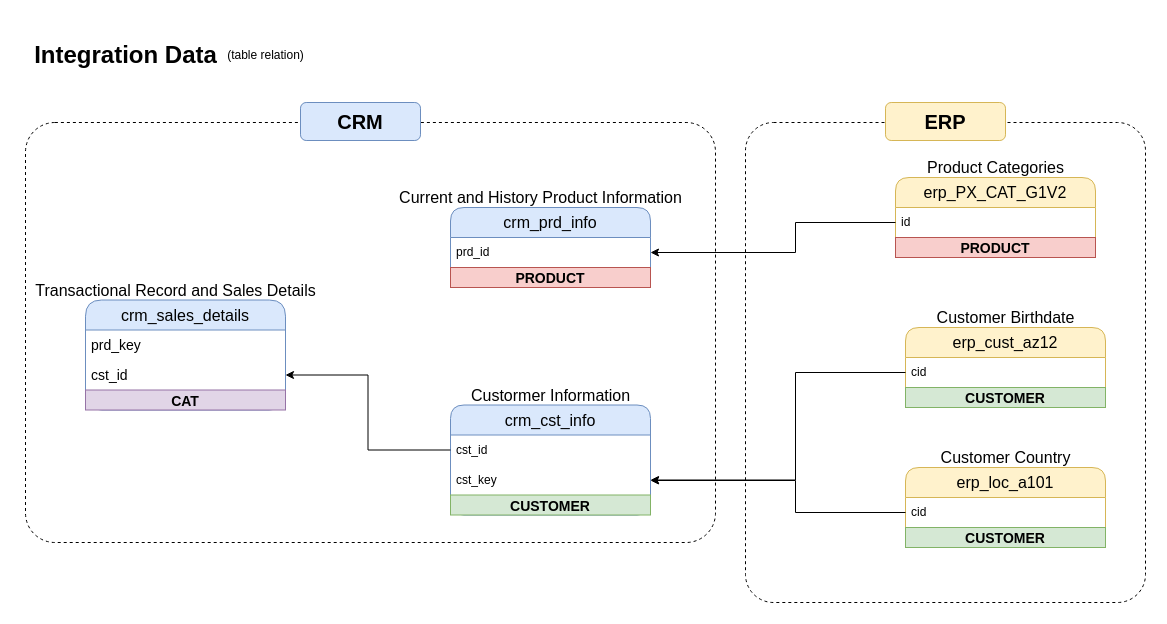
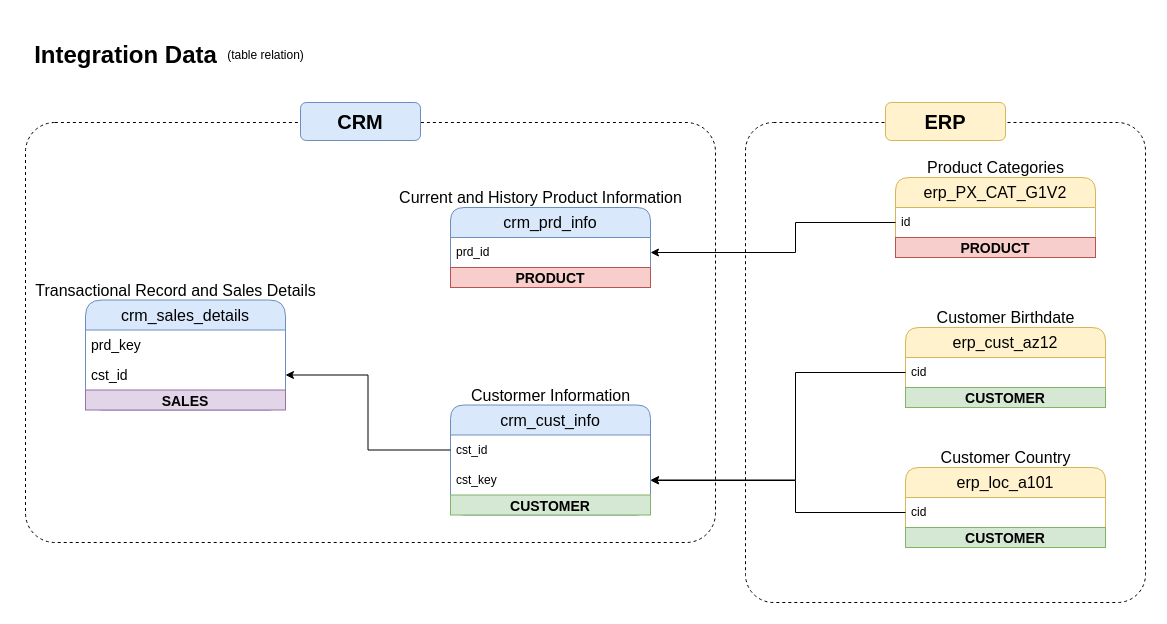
node "CAT": label "CAT" -> "SALES"
node "crm_cst_info": label "crm_cst_info" -> "crm_cust_info"
